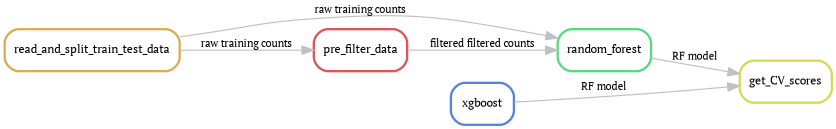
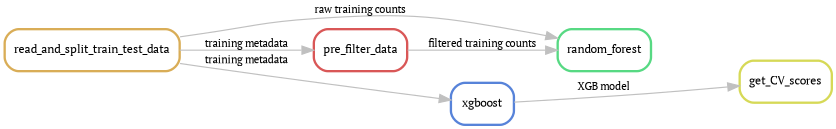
edge "read_and_split_train_test_data" -> "pre_filter_data": label "raw training counts" -> "training metadata"
edge "pre_filter_data" -> "random_forest": label "filtered filtered counts" -> "filtered training counts"
edge "random_forest" -> "get_CV_scores": removed, label "RF model"
edge "read_and_split_train_test_data" -> "xgboost": added, label "training metadata"
edge "xgboost" -> "get_CV_scores": label "RF model" -> "XGB model"
